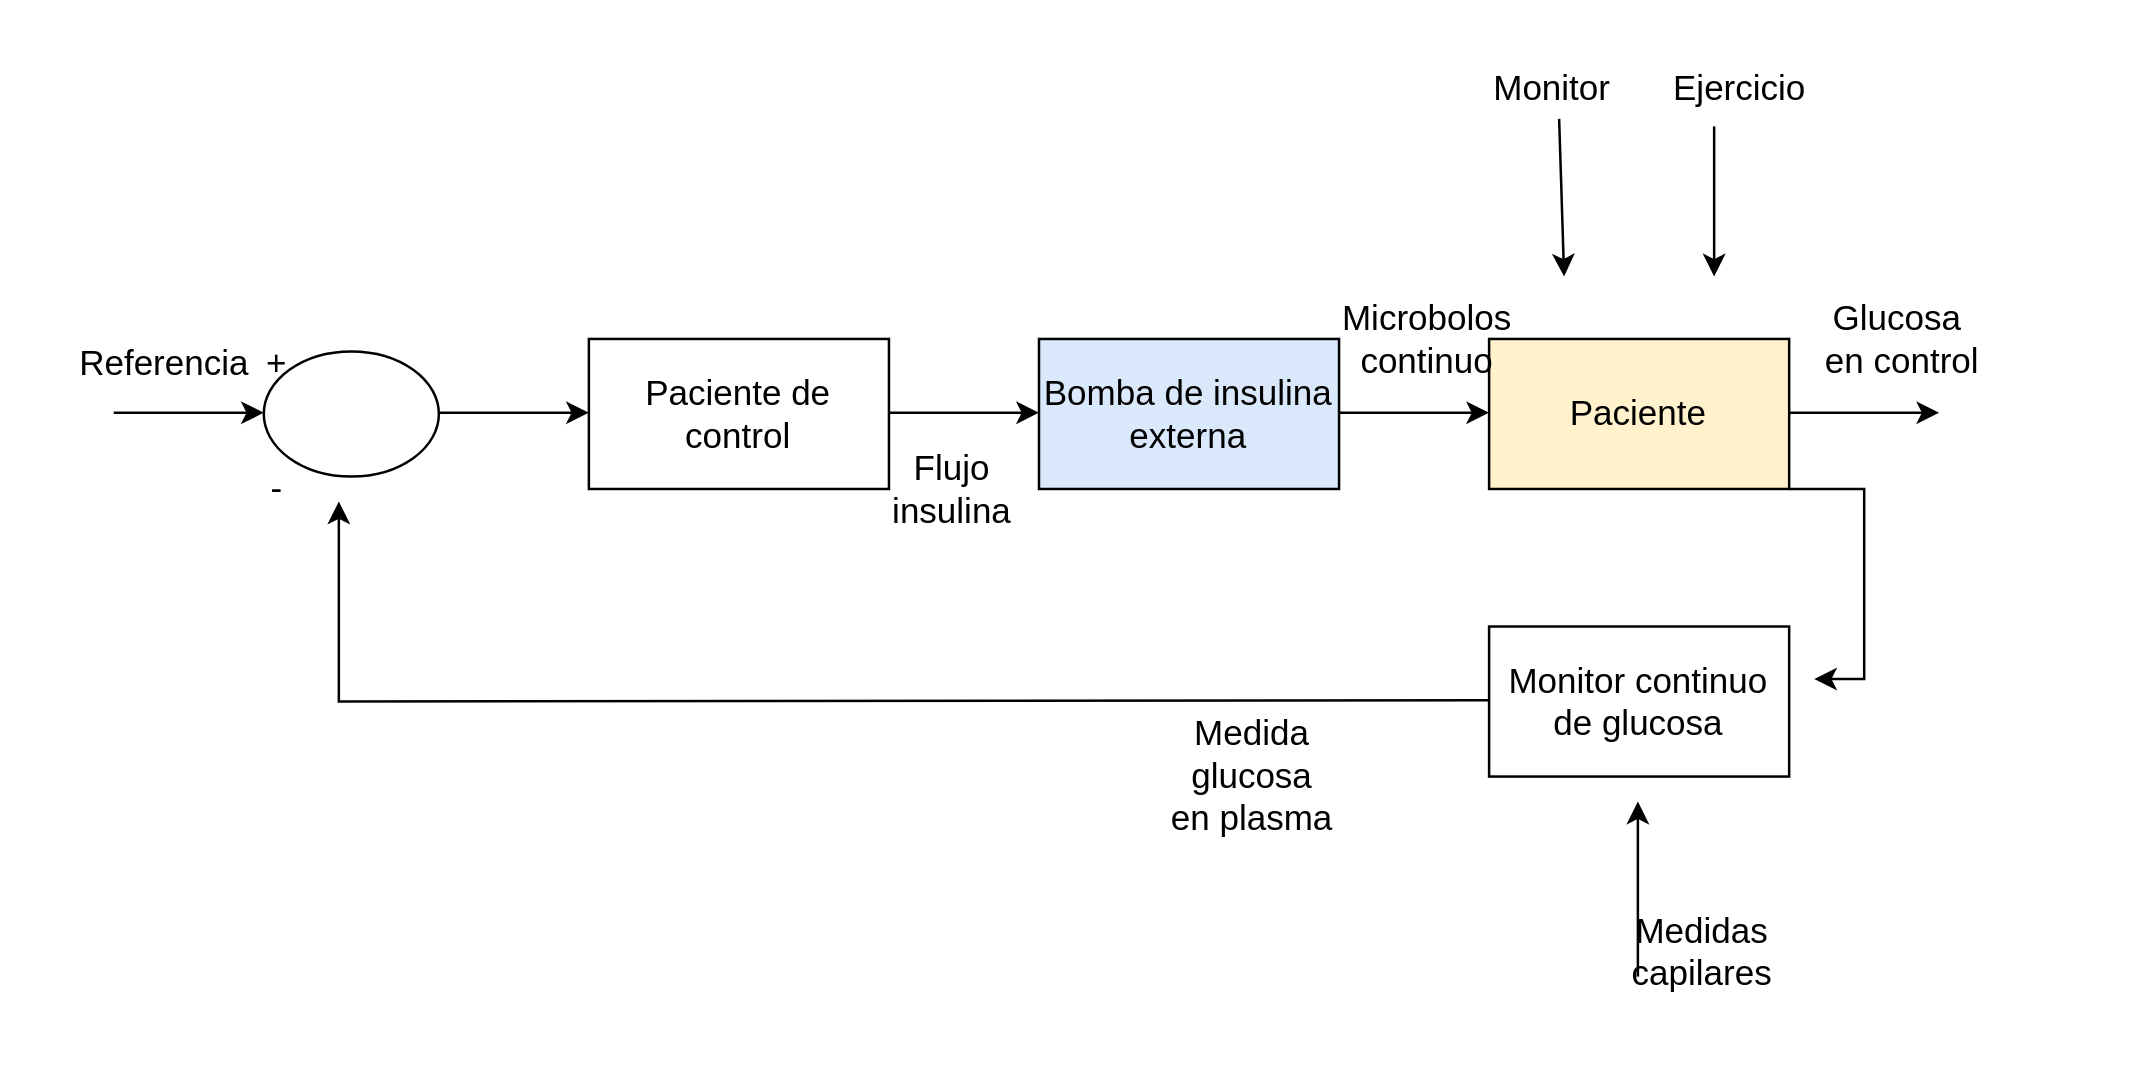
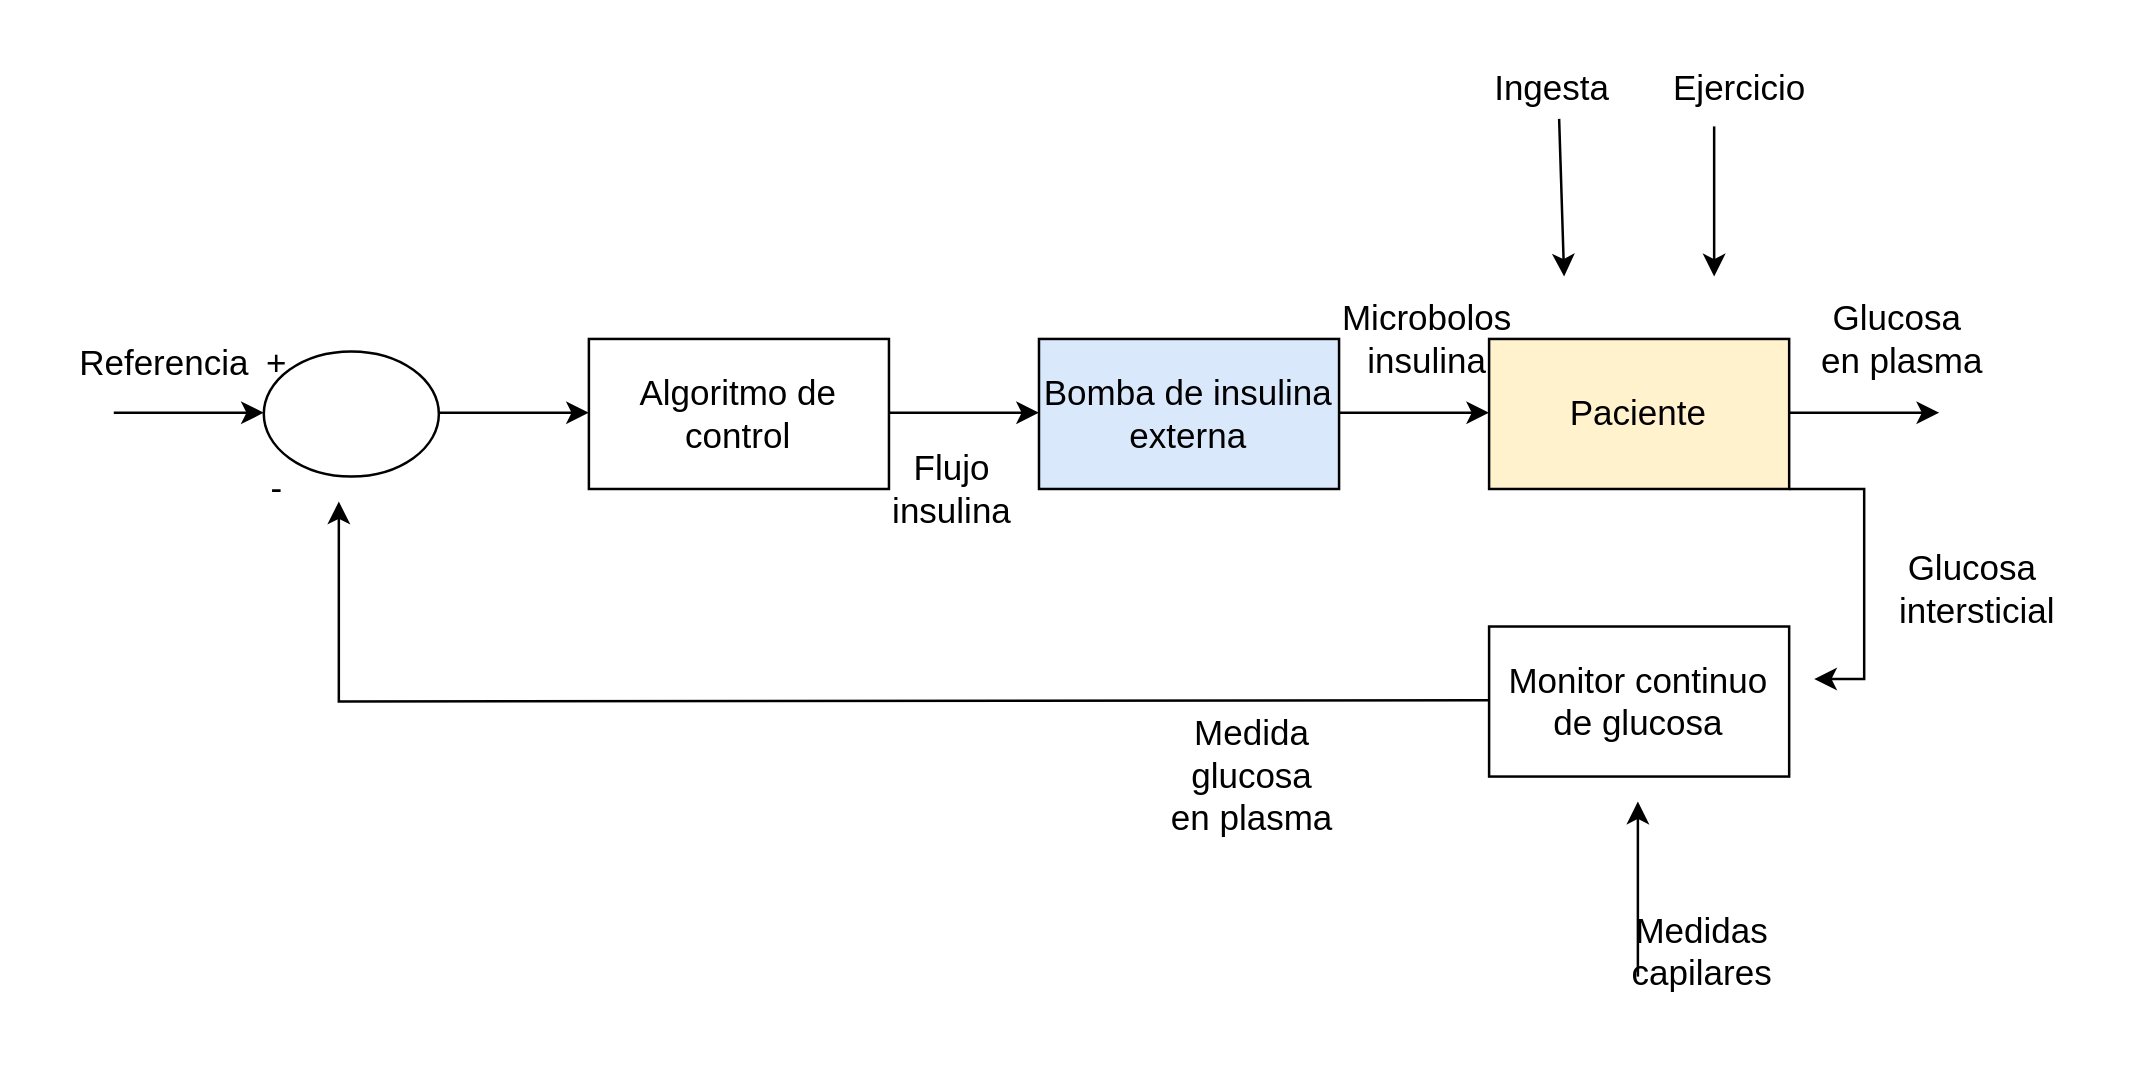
node "Monitor": label "Monitor" -> "Ingesta"
node "Microbolos continuo": label "Microbolos continuo" -> "Microbolos insulina"
node "Glucosa en control": label "Glucosa en control" -> "Glucosa en plasma"
node "Paciente de control": label "Paciente de control" -> "Algoritmo de control"
node "Glucosa intersticial": added
